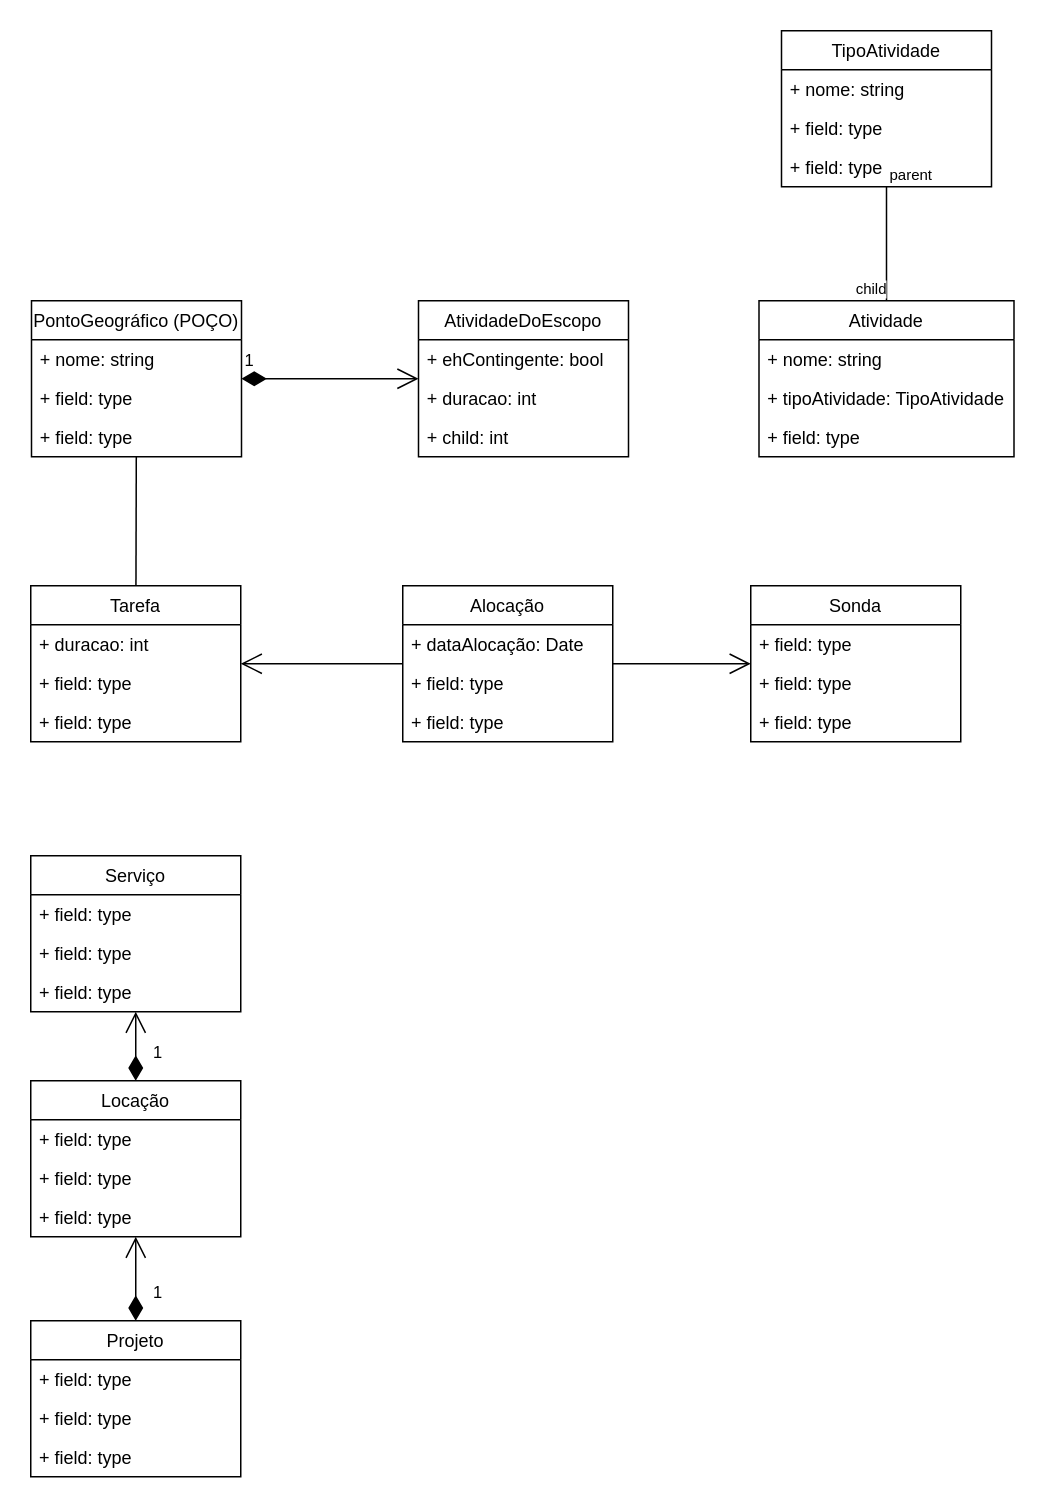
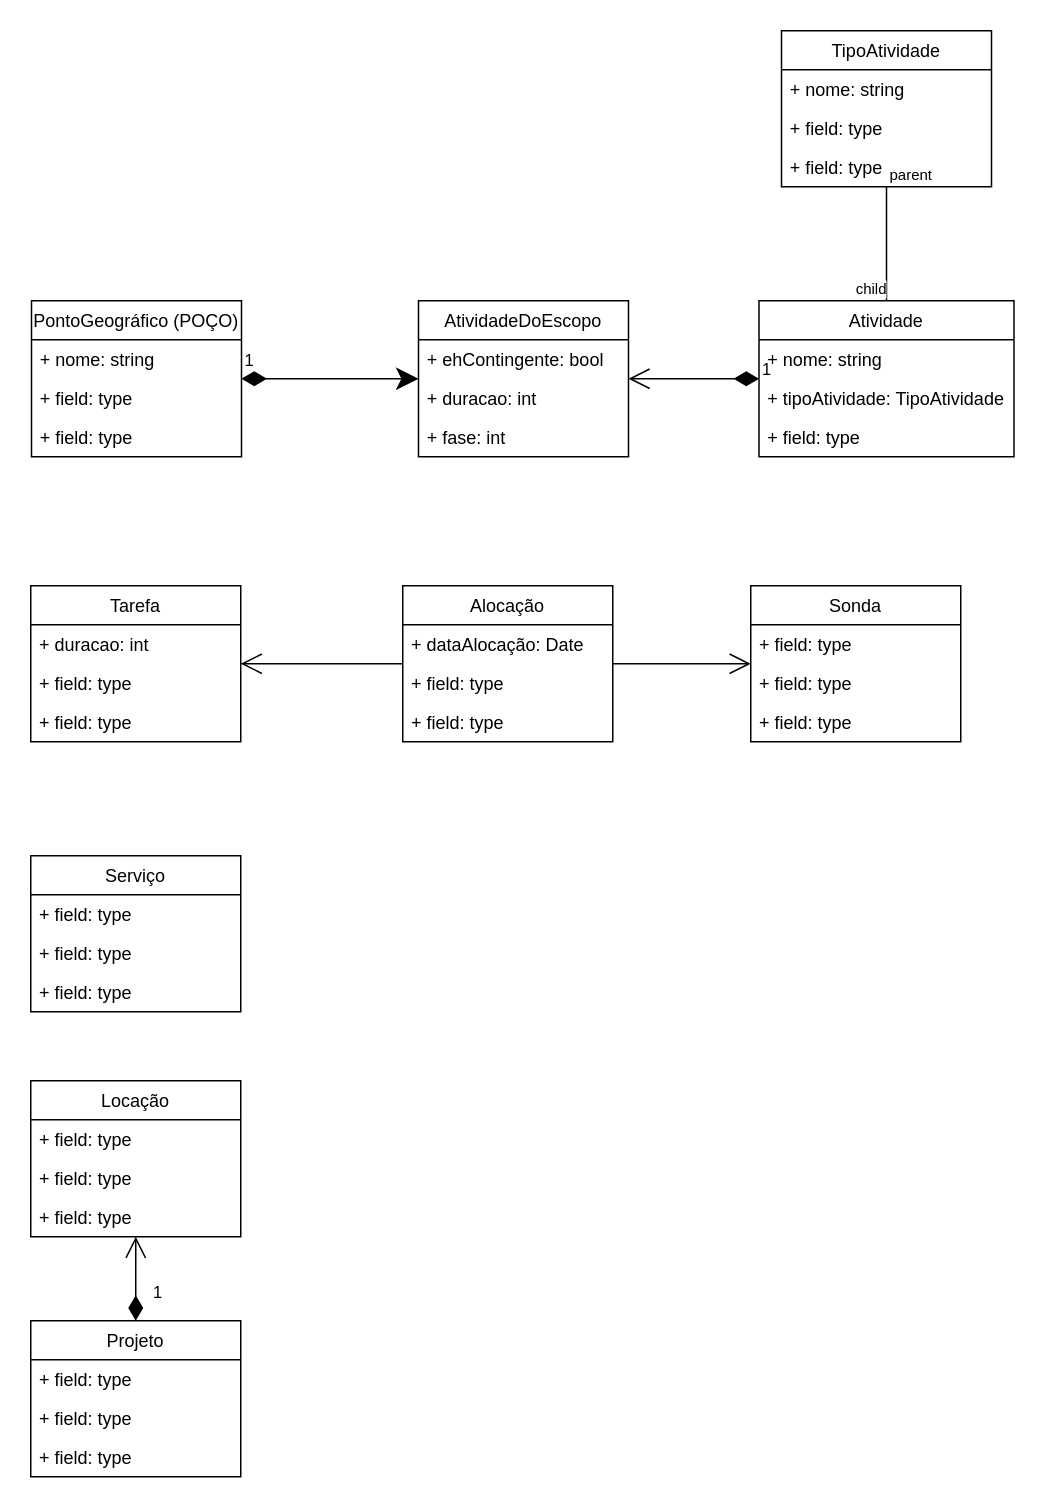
edge "PontoGeográfico (POÇO)" -- "AtividadeDoEscopo": arrowhead open -> classic
edge "AtividadeDoEscopo" -- "Atividade": added, label "1"
node "+ child: int": label "+ child: int" -> "+ fase: int"
edge "PontoGeográfico (POÇO)" -- "Tarefa": removed
edge "Serviço" -- "Locação": removed, label "1"
